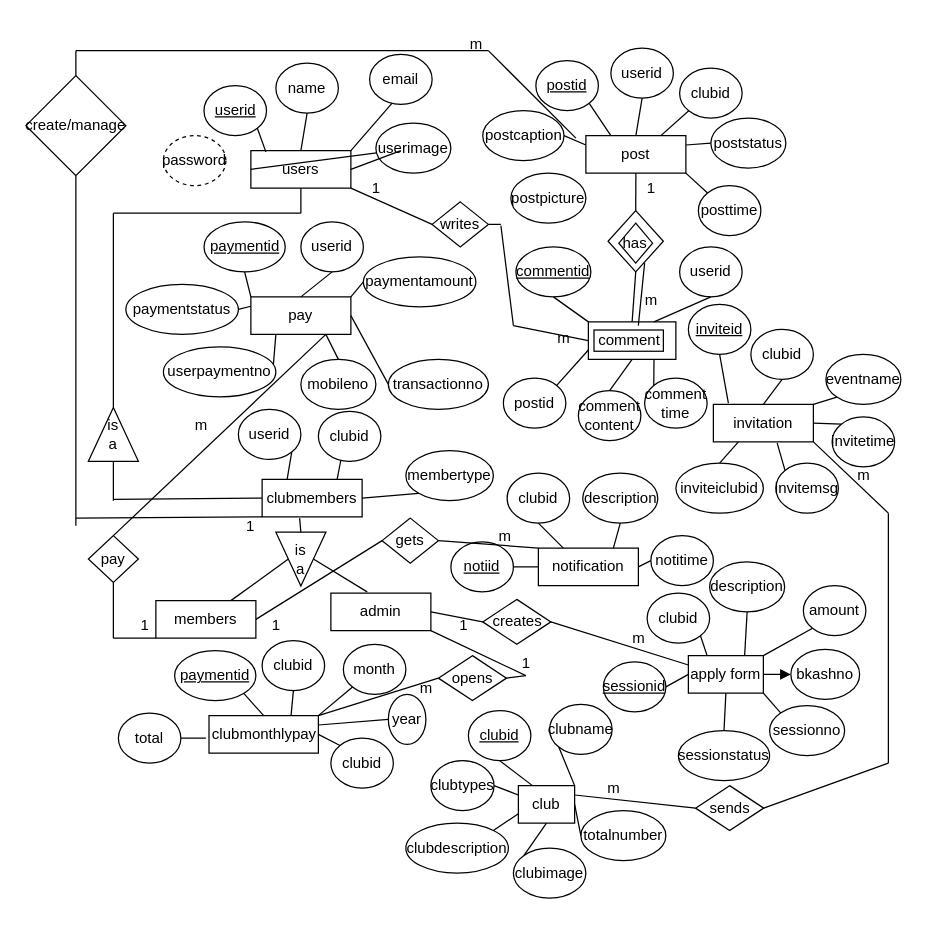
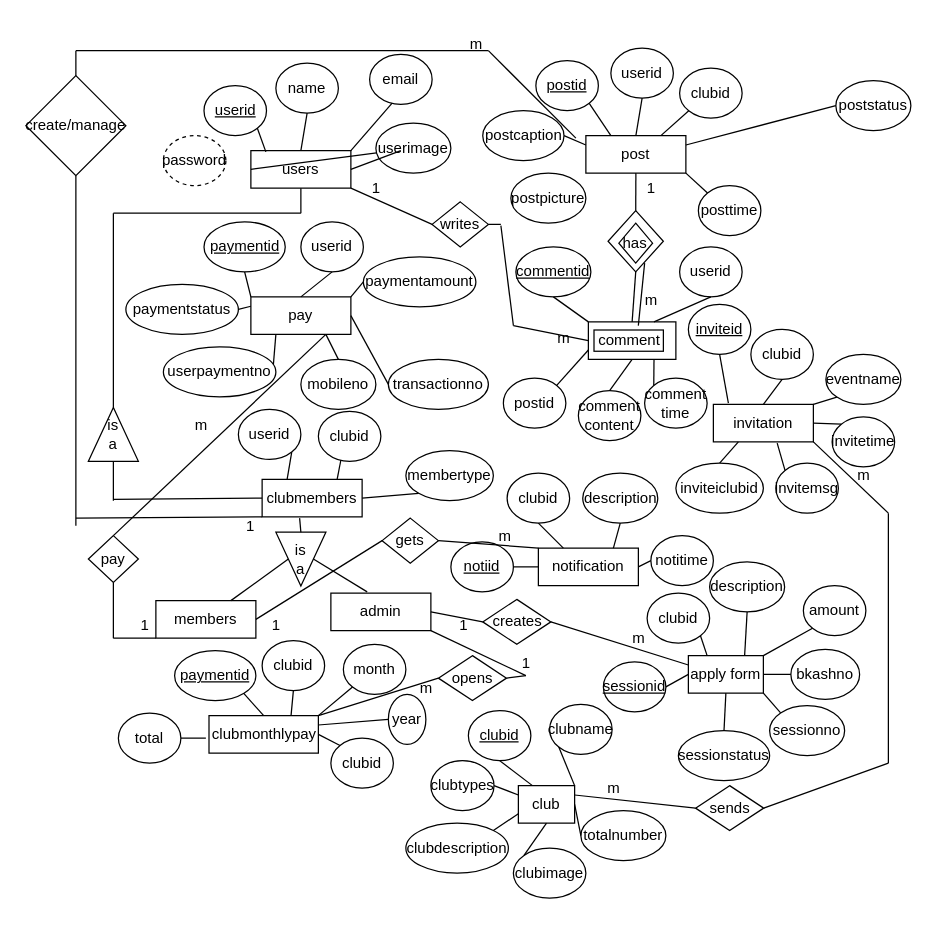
node "poststatus": moved (748, 143) -> (873, 106)
edge "apply form" -> "bkashno": arrowhead block -> none
